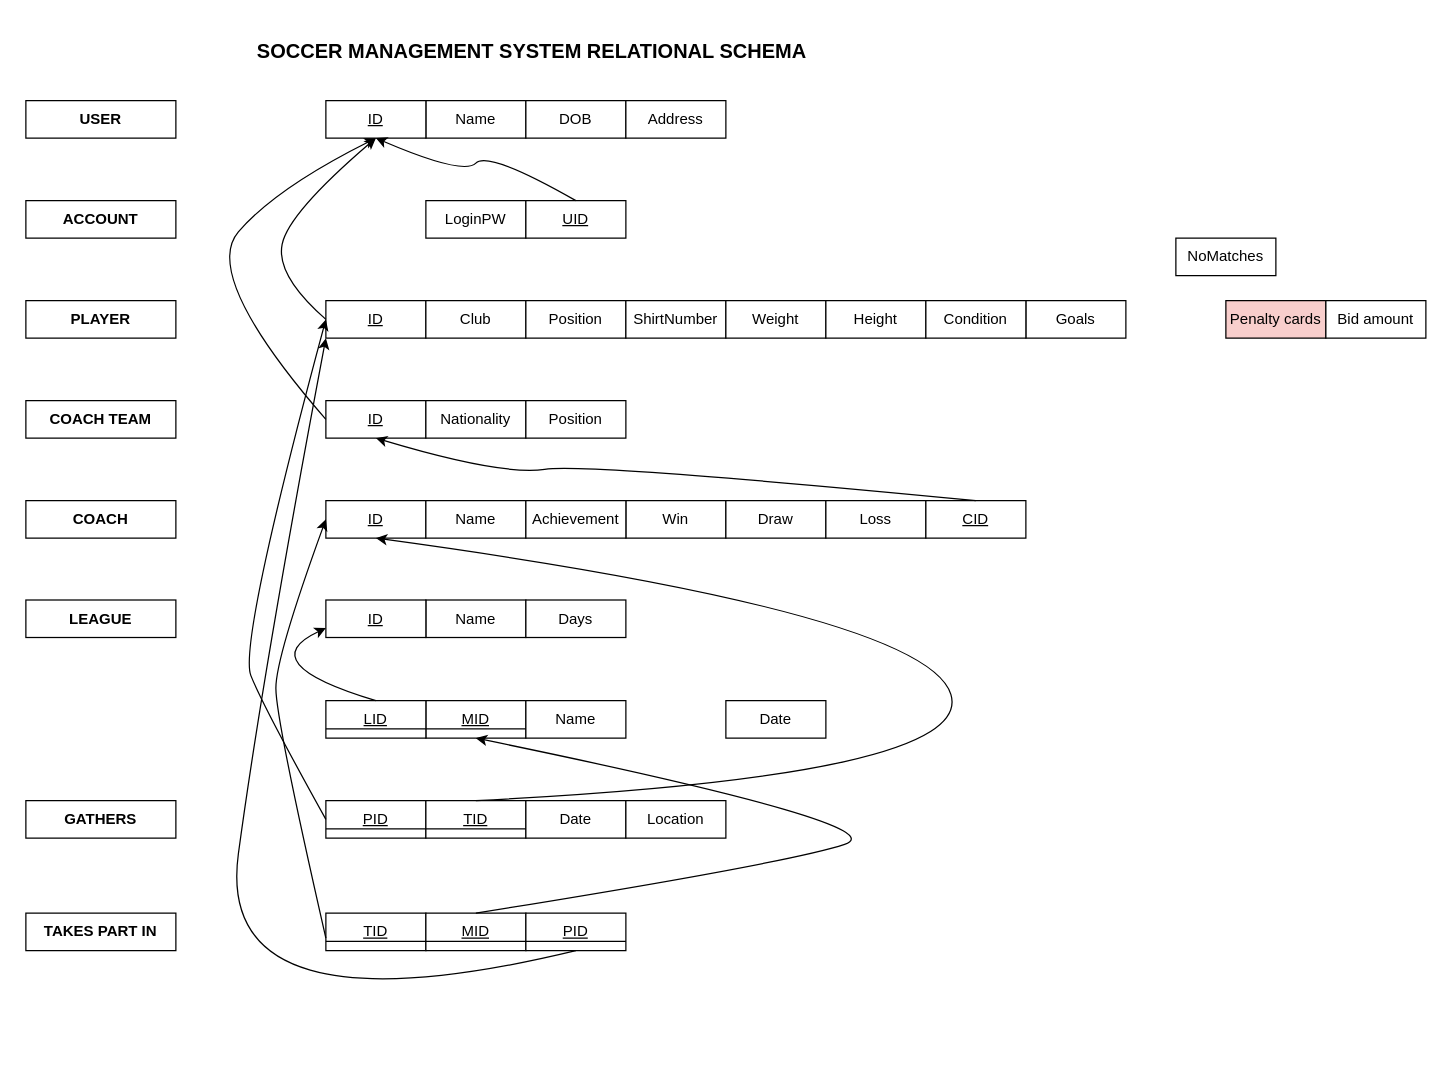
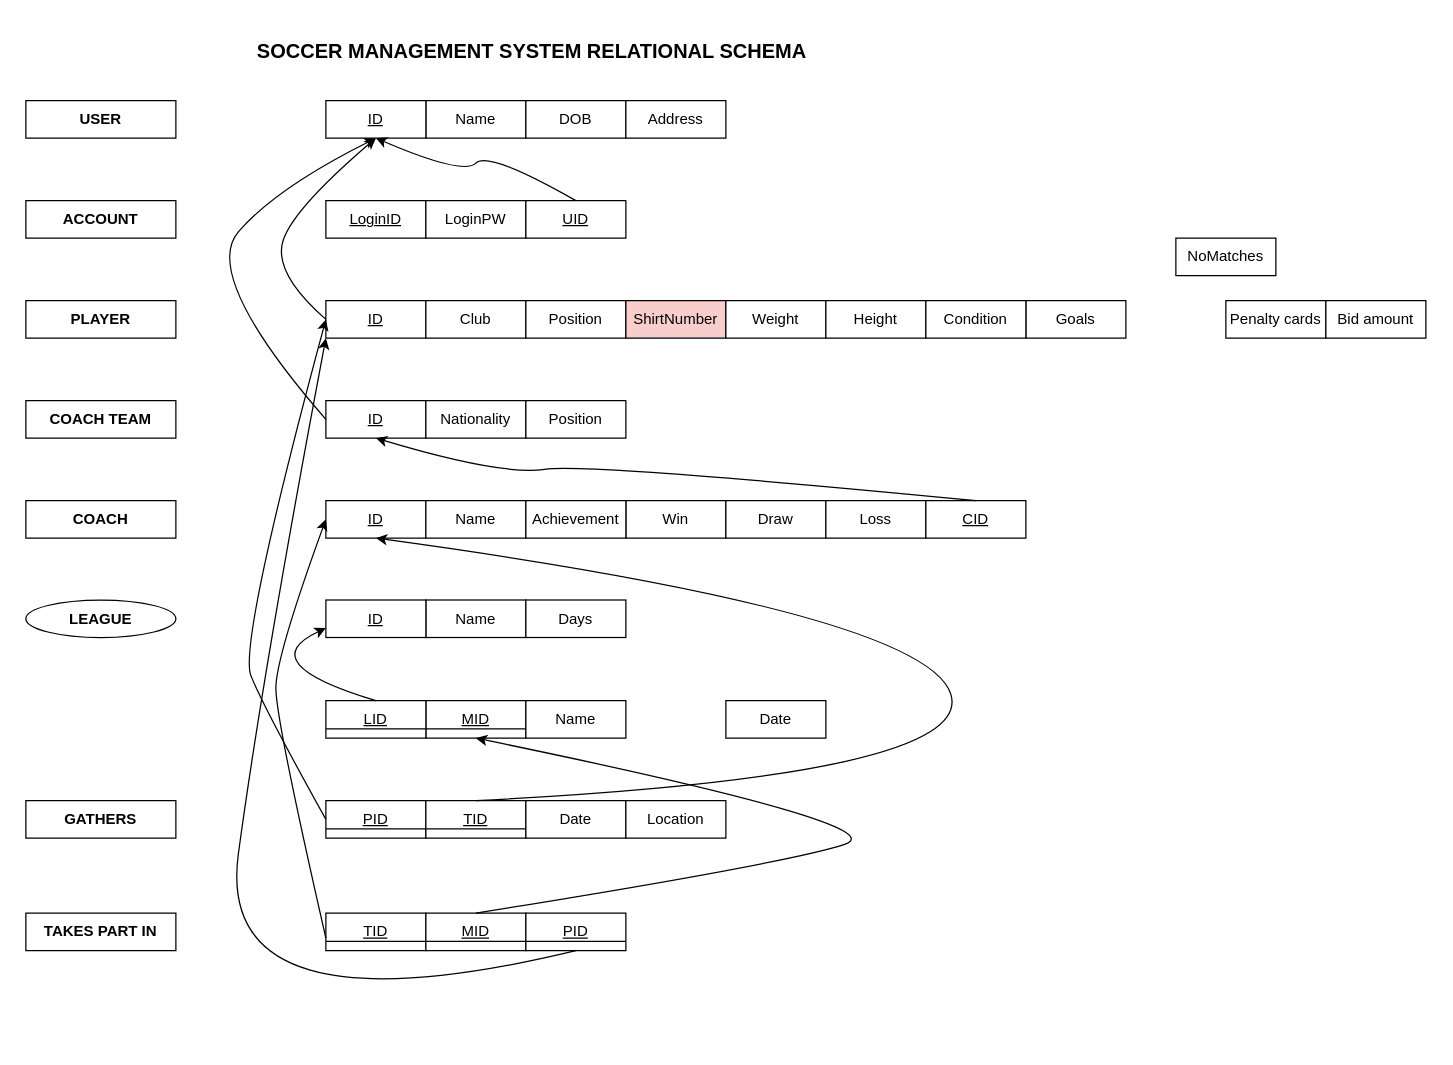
node "LoginID": added
node "ShirtNumber": fillcolor #ffffff -> #f8cecc
node "Penalty cards": fillcolor #f8cecc -> #ffffff
node "LEAGUE": shape rectangle -> ellipse
